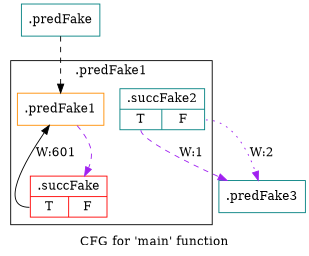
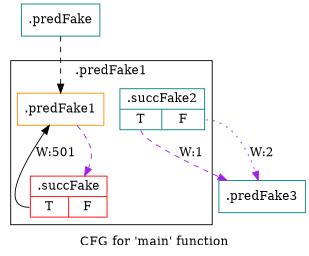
edge ".succFake" -> ".predFake1": label "W:601" -> "W:501"
